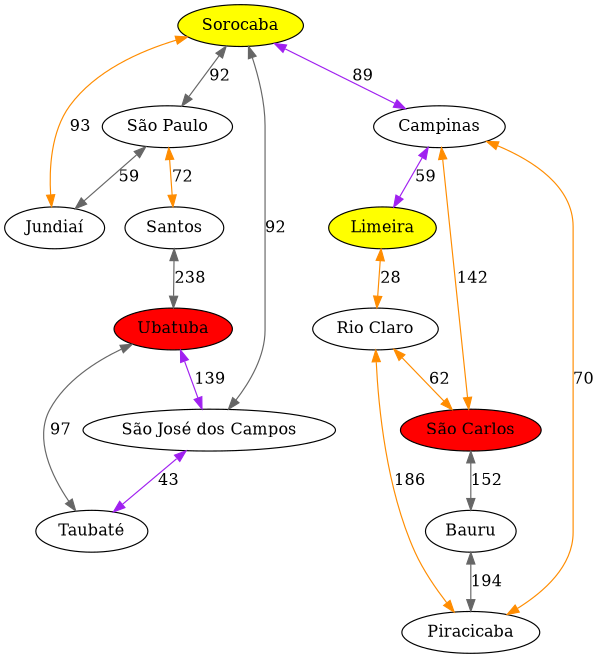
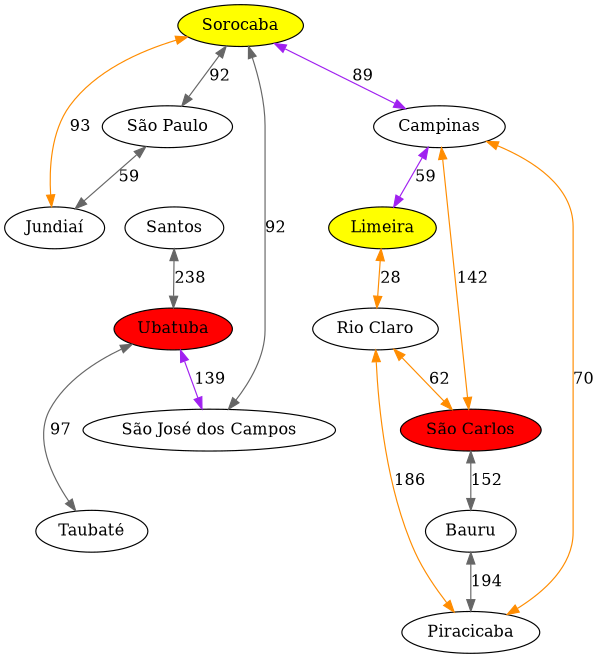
edge "São Paulo" -- "Santos": removed, label "72"
edge "São José dos Campos" -- "Taubaté": removed, label "43"
